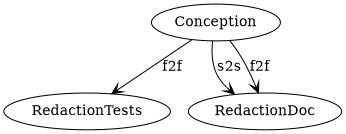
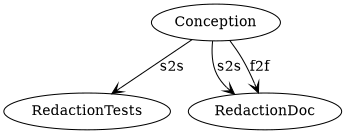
edge "Conception" -> "RedactionTests": label "f2f" -> "s2s"
